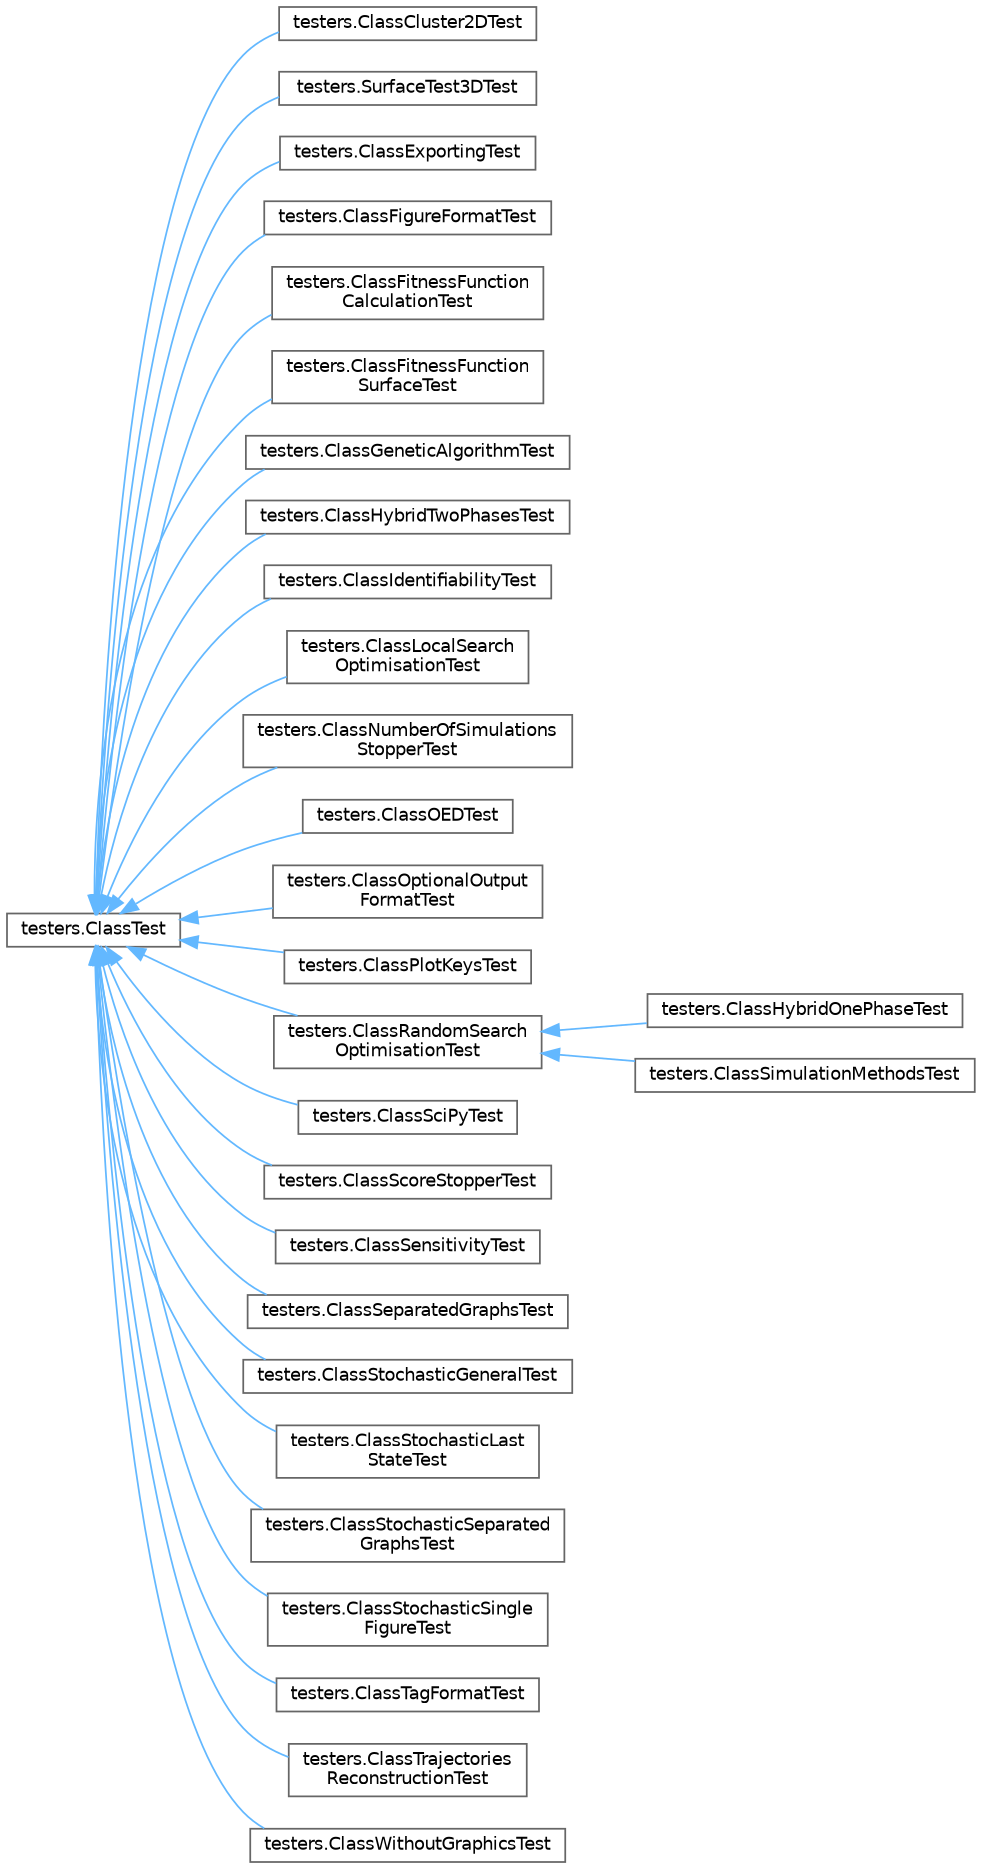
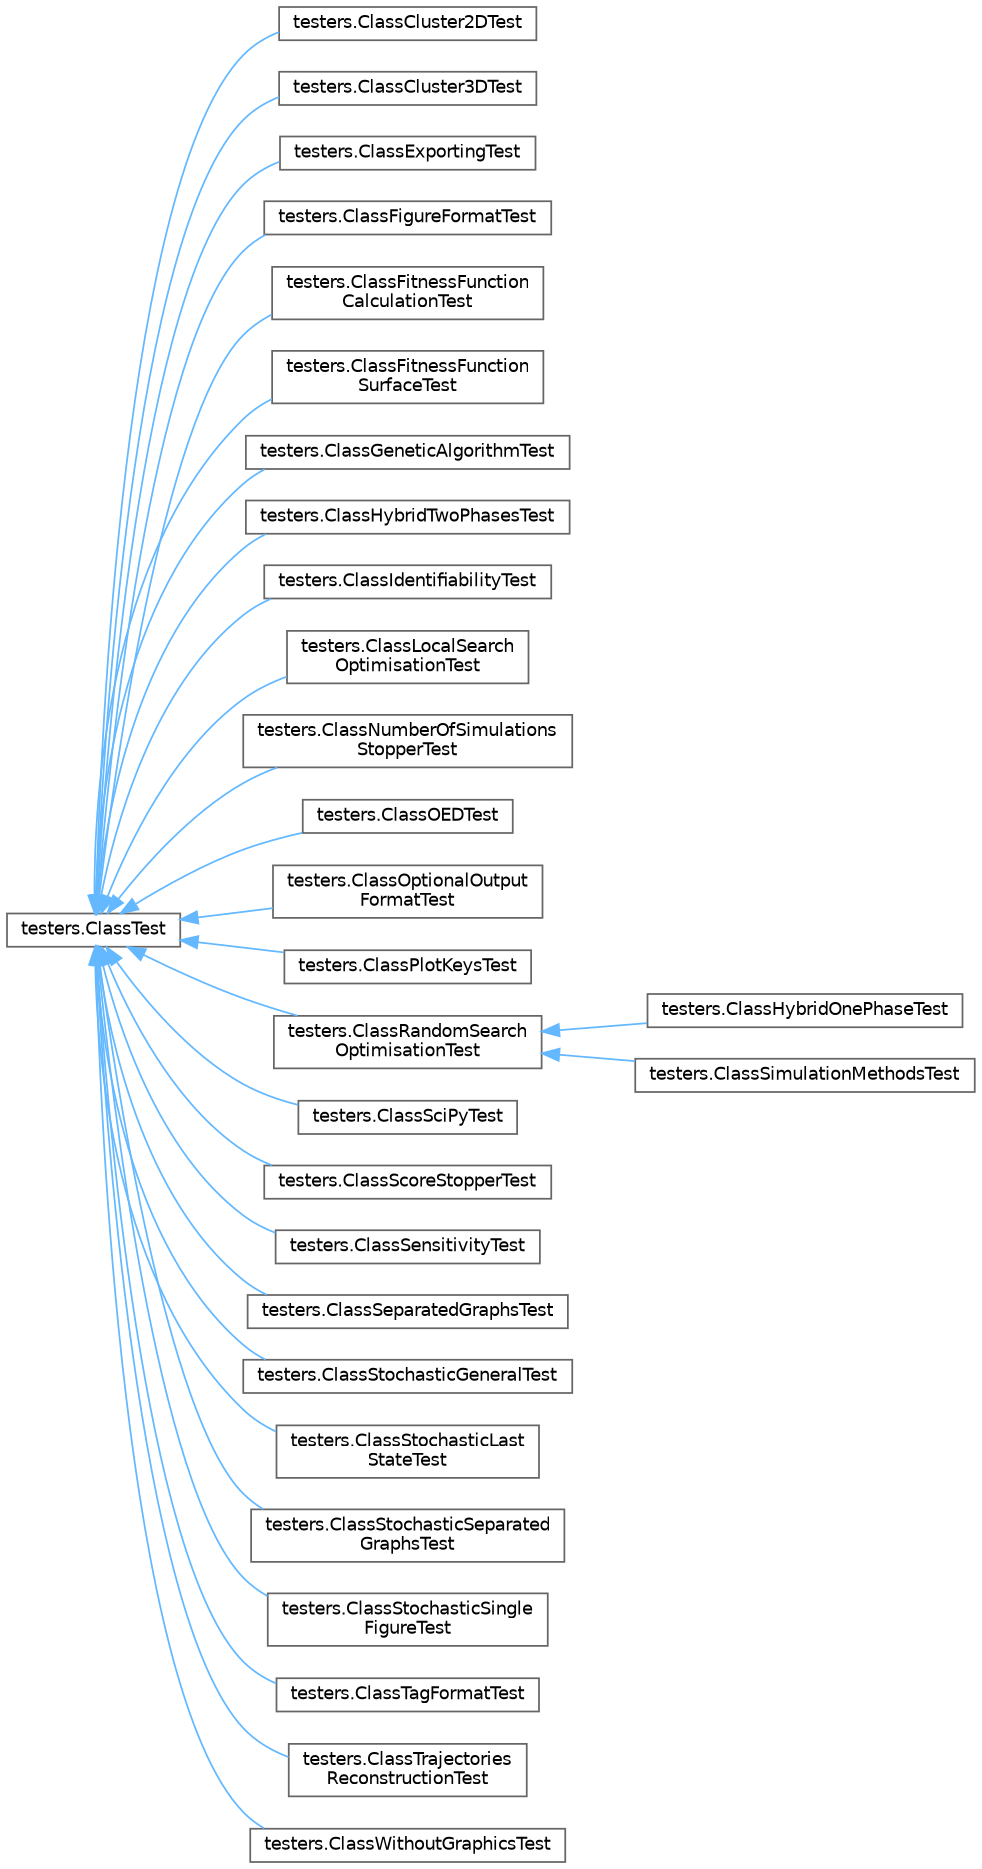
node "testers.SurfaceTest3DTest": label "testers.SurfaceTest3DTest" -> "testers.ClassCluster3DTest"
